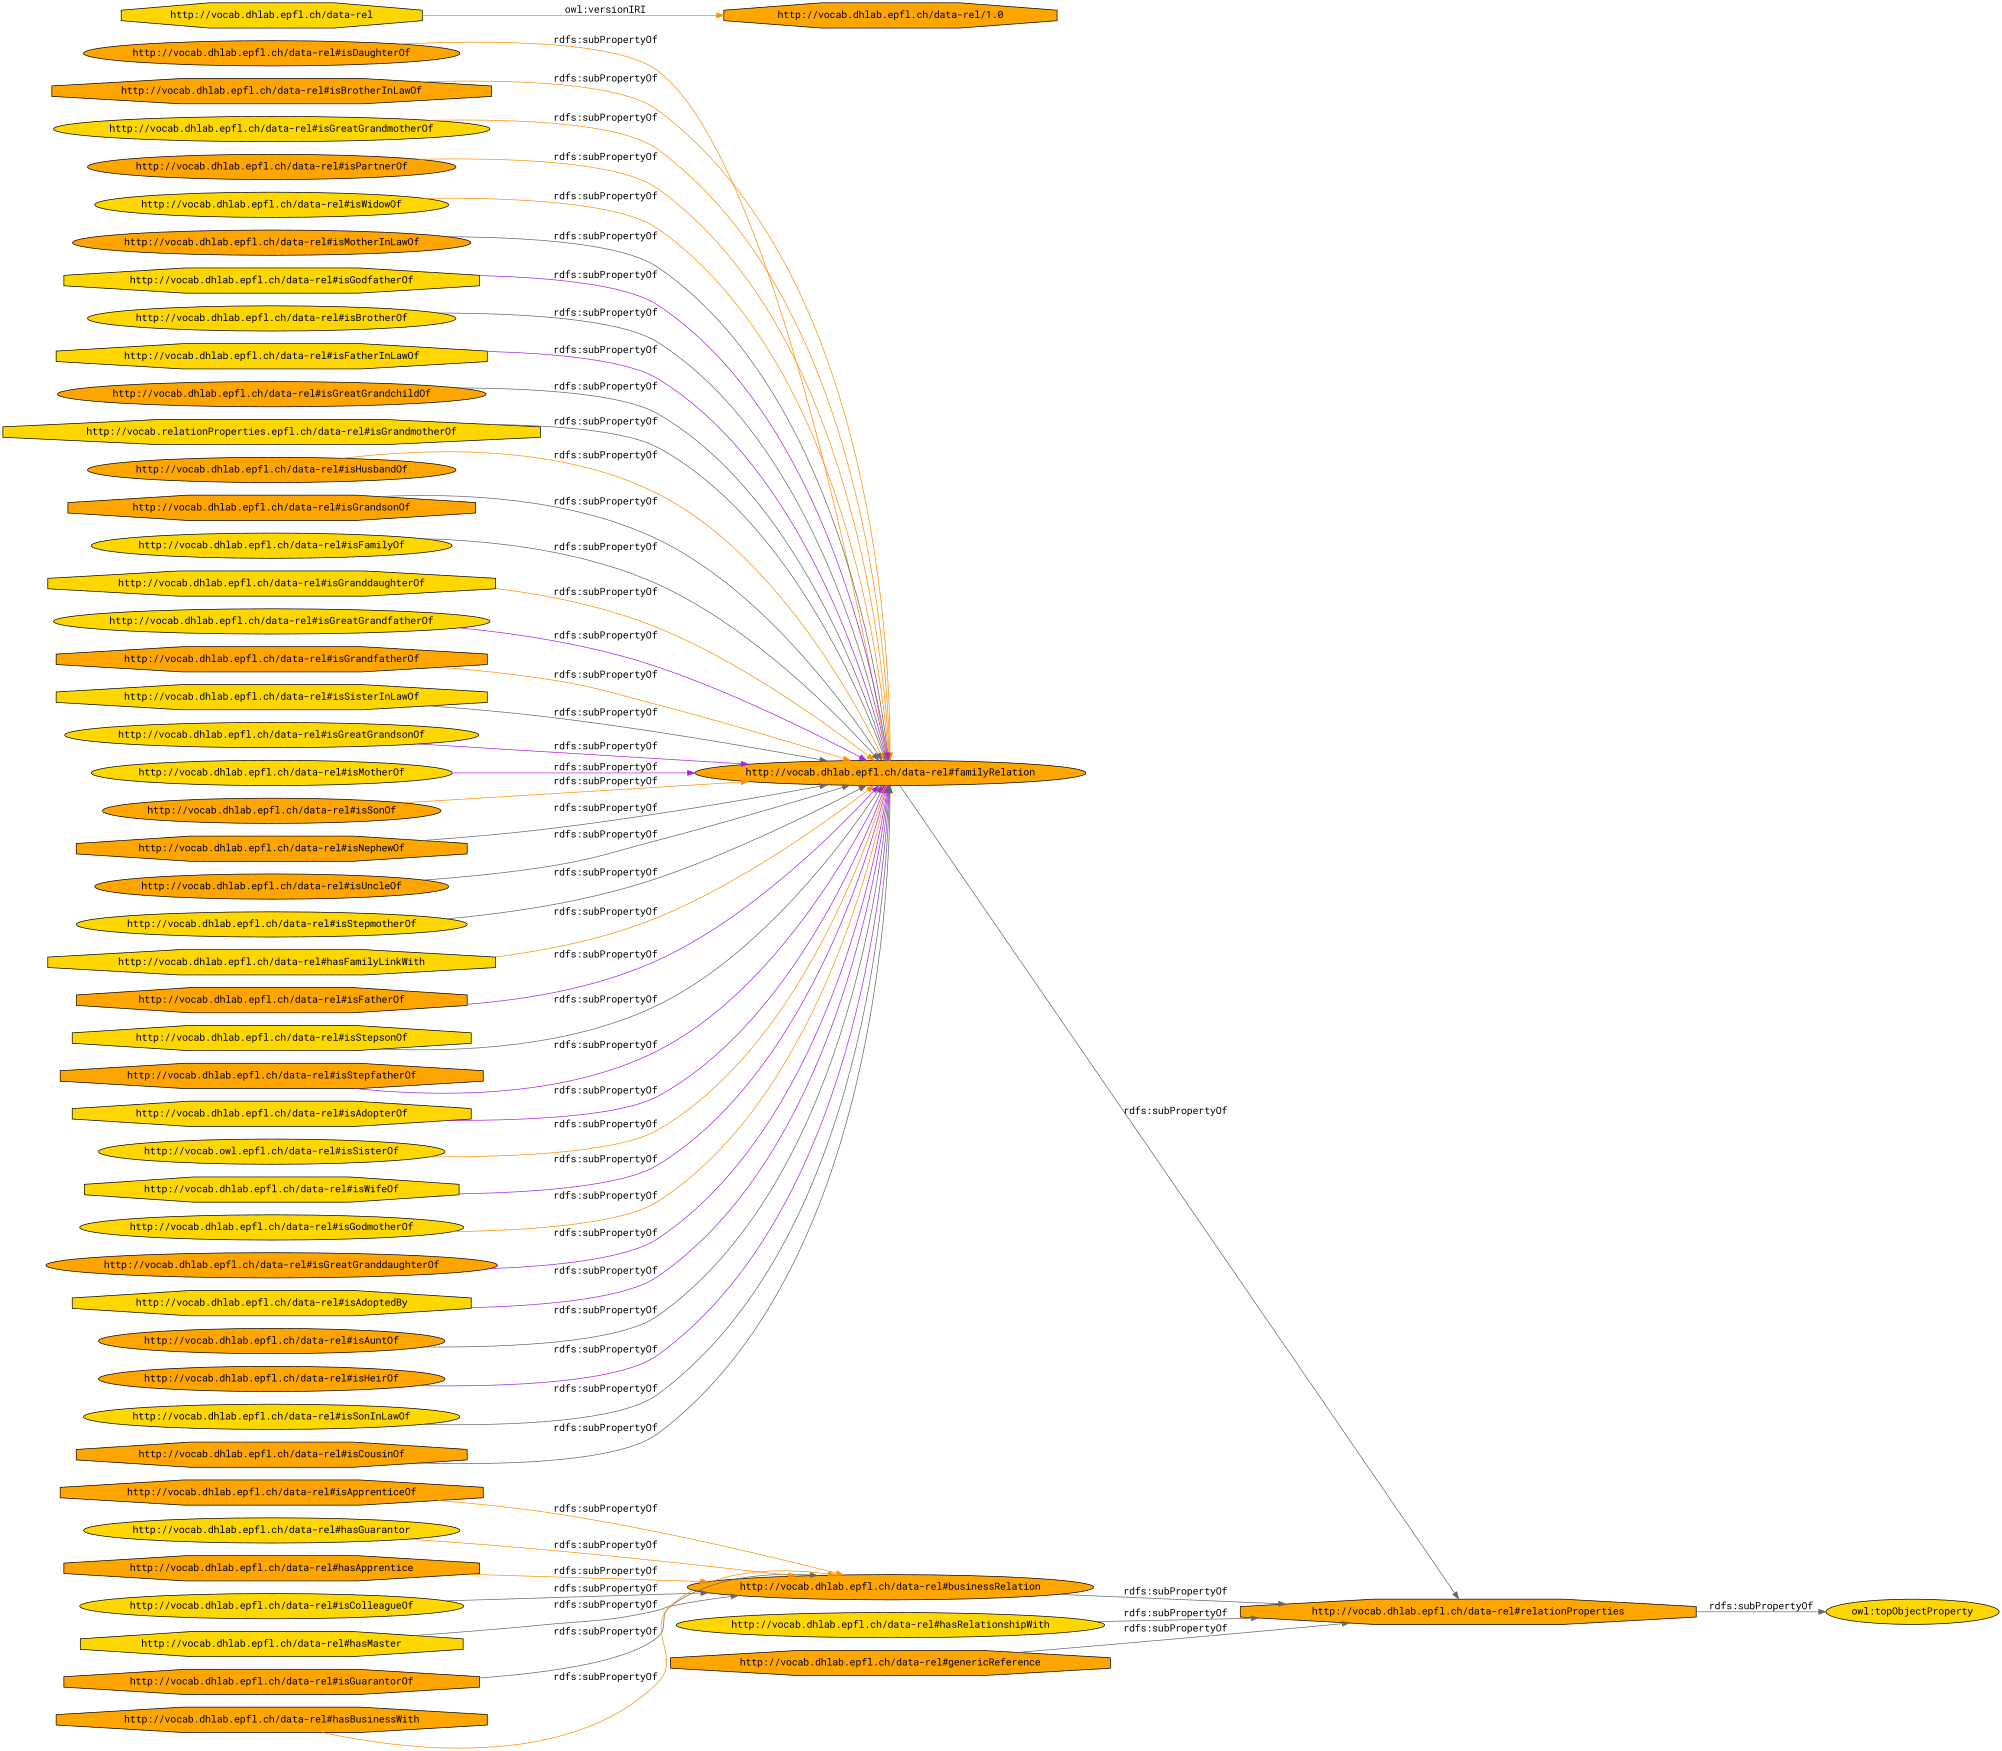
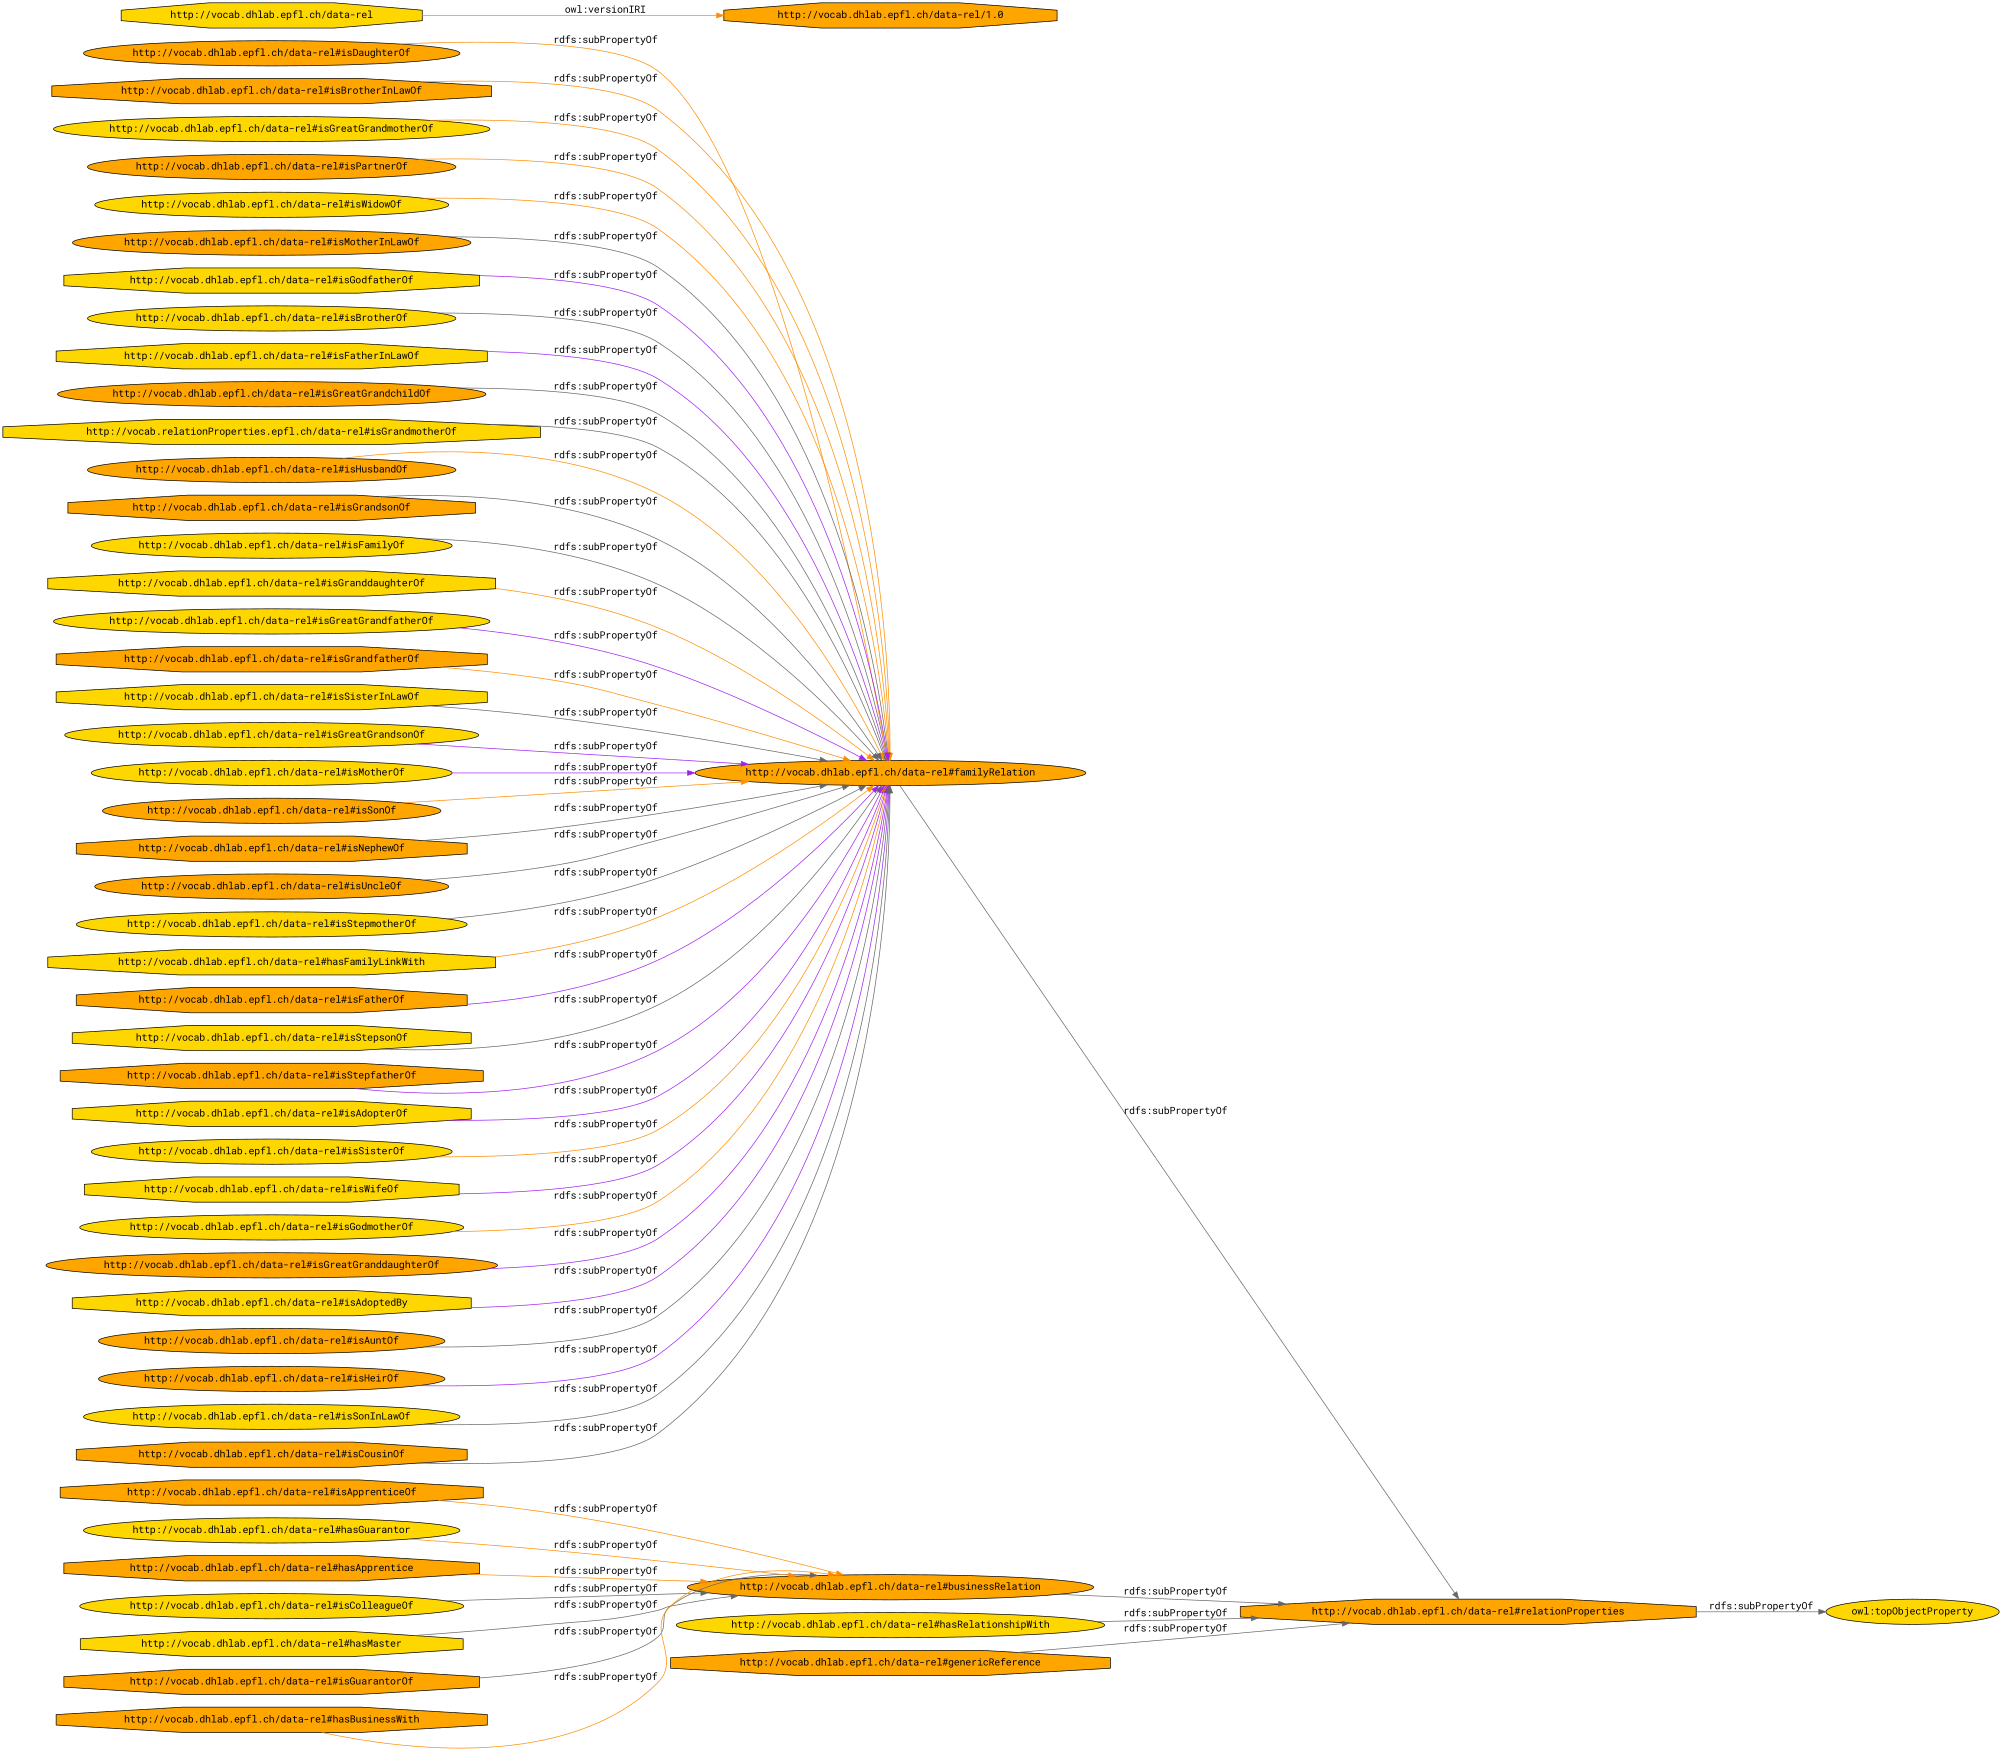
node "http://vocab.owl.epfl.ch/data-rel#isSisterOf": label "http://vocab.owl.epfl.ch/data-rel#isSisterOf" -> "http://vocab.dhlab.epfl.ch/data-rel#isSisterOf"
